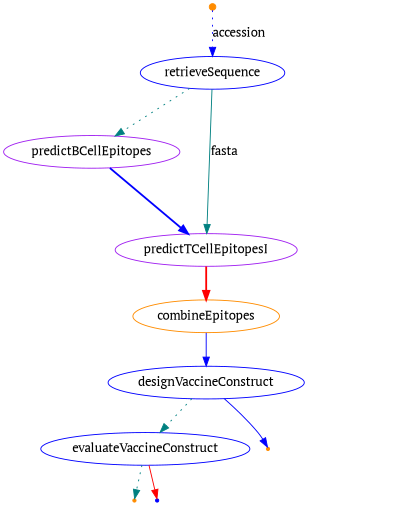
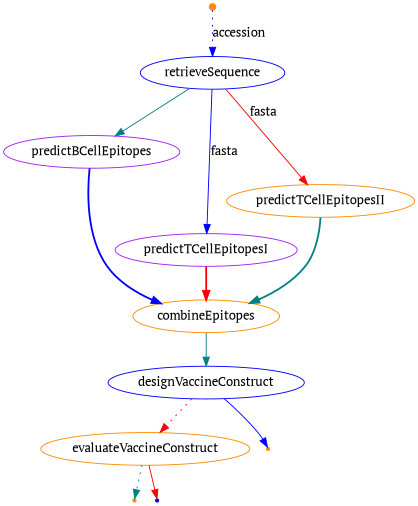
edge "retrieveSequence" -> "predictBCellEpitopes": style dotted -> solid
edge "retrieveSequence" -> "predictTCellEpitopesI": color teal -> blue
edge "predictBCellEpitopes" -> "predictTCellEpitopesI": now "predictBCellEpitopes" -> "combineEpitopes"
node "predictTCellEpitopesII": added
edge "combineEpitopes" -> "designVaccineConstruct": color blue -> teal
edge "designVaccineConstruct" -> "evaluateVaccineConstruct": color teal -> red
node "evaluateVaccineConstruct": color blue -> darkorange
